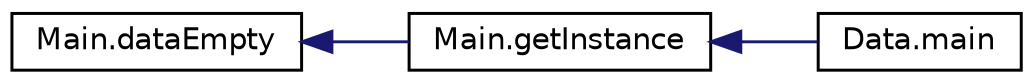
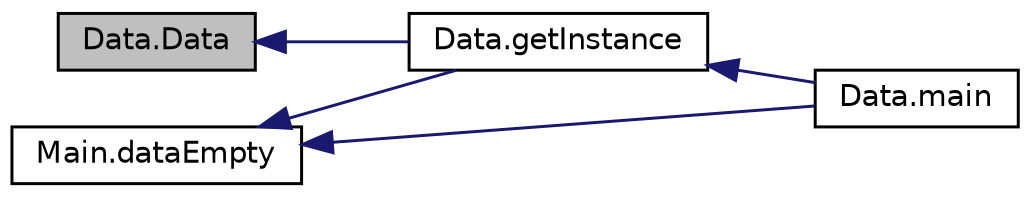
node "Data.Data": added
node "Main.getInstance": label "Main.getInstance" -> "Data.getInstance"
edge "Data.main" -> "Main.dataEmpty": added
